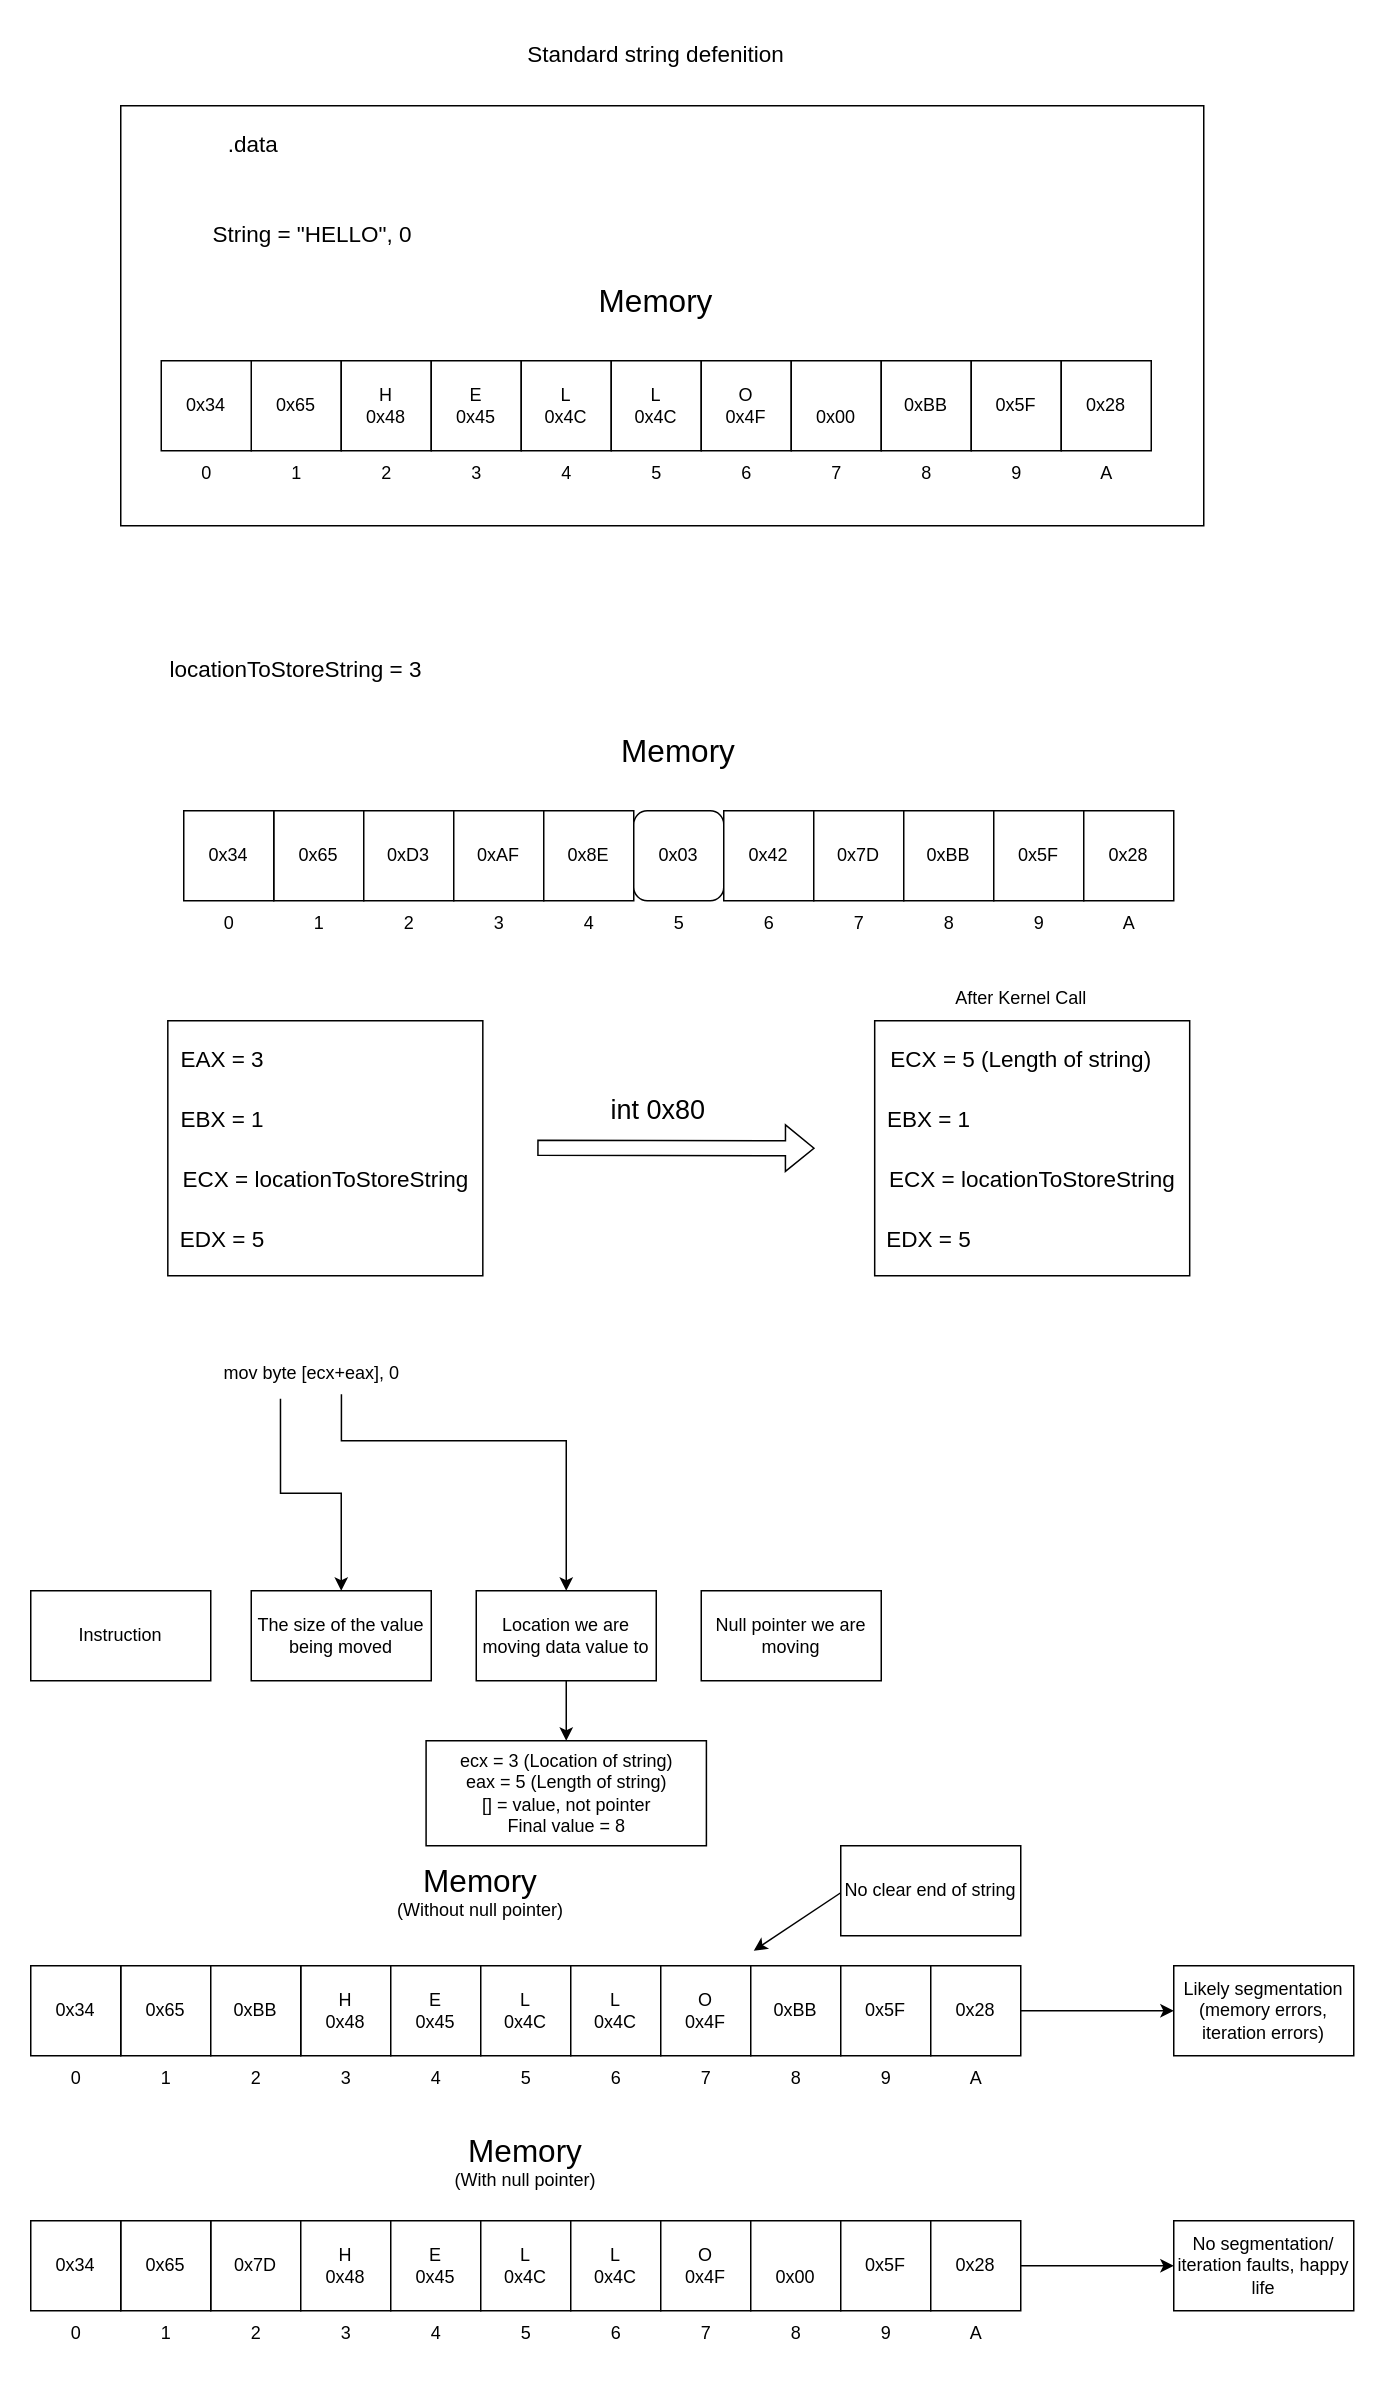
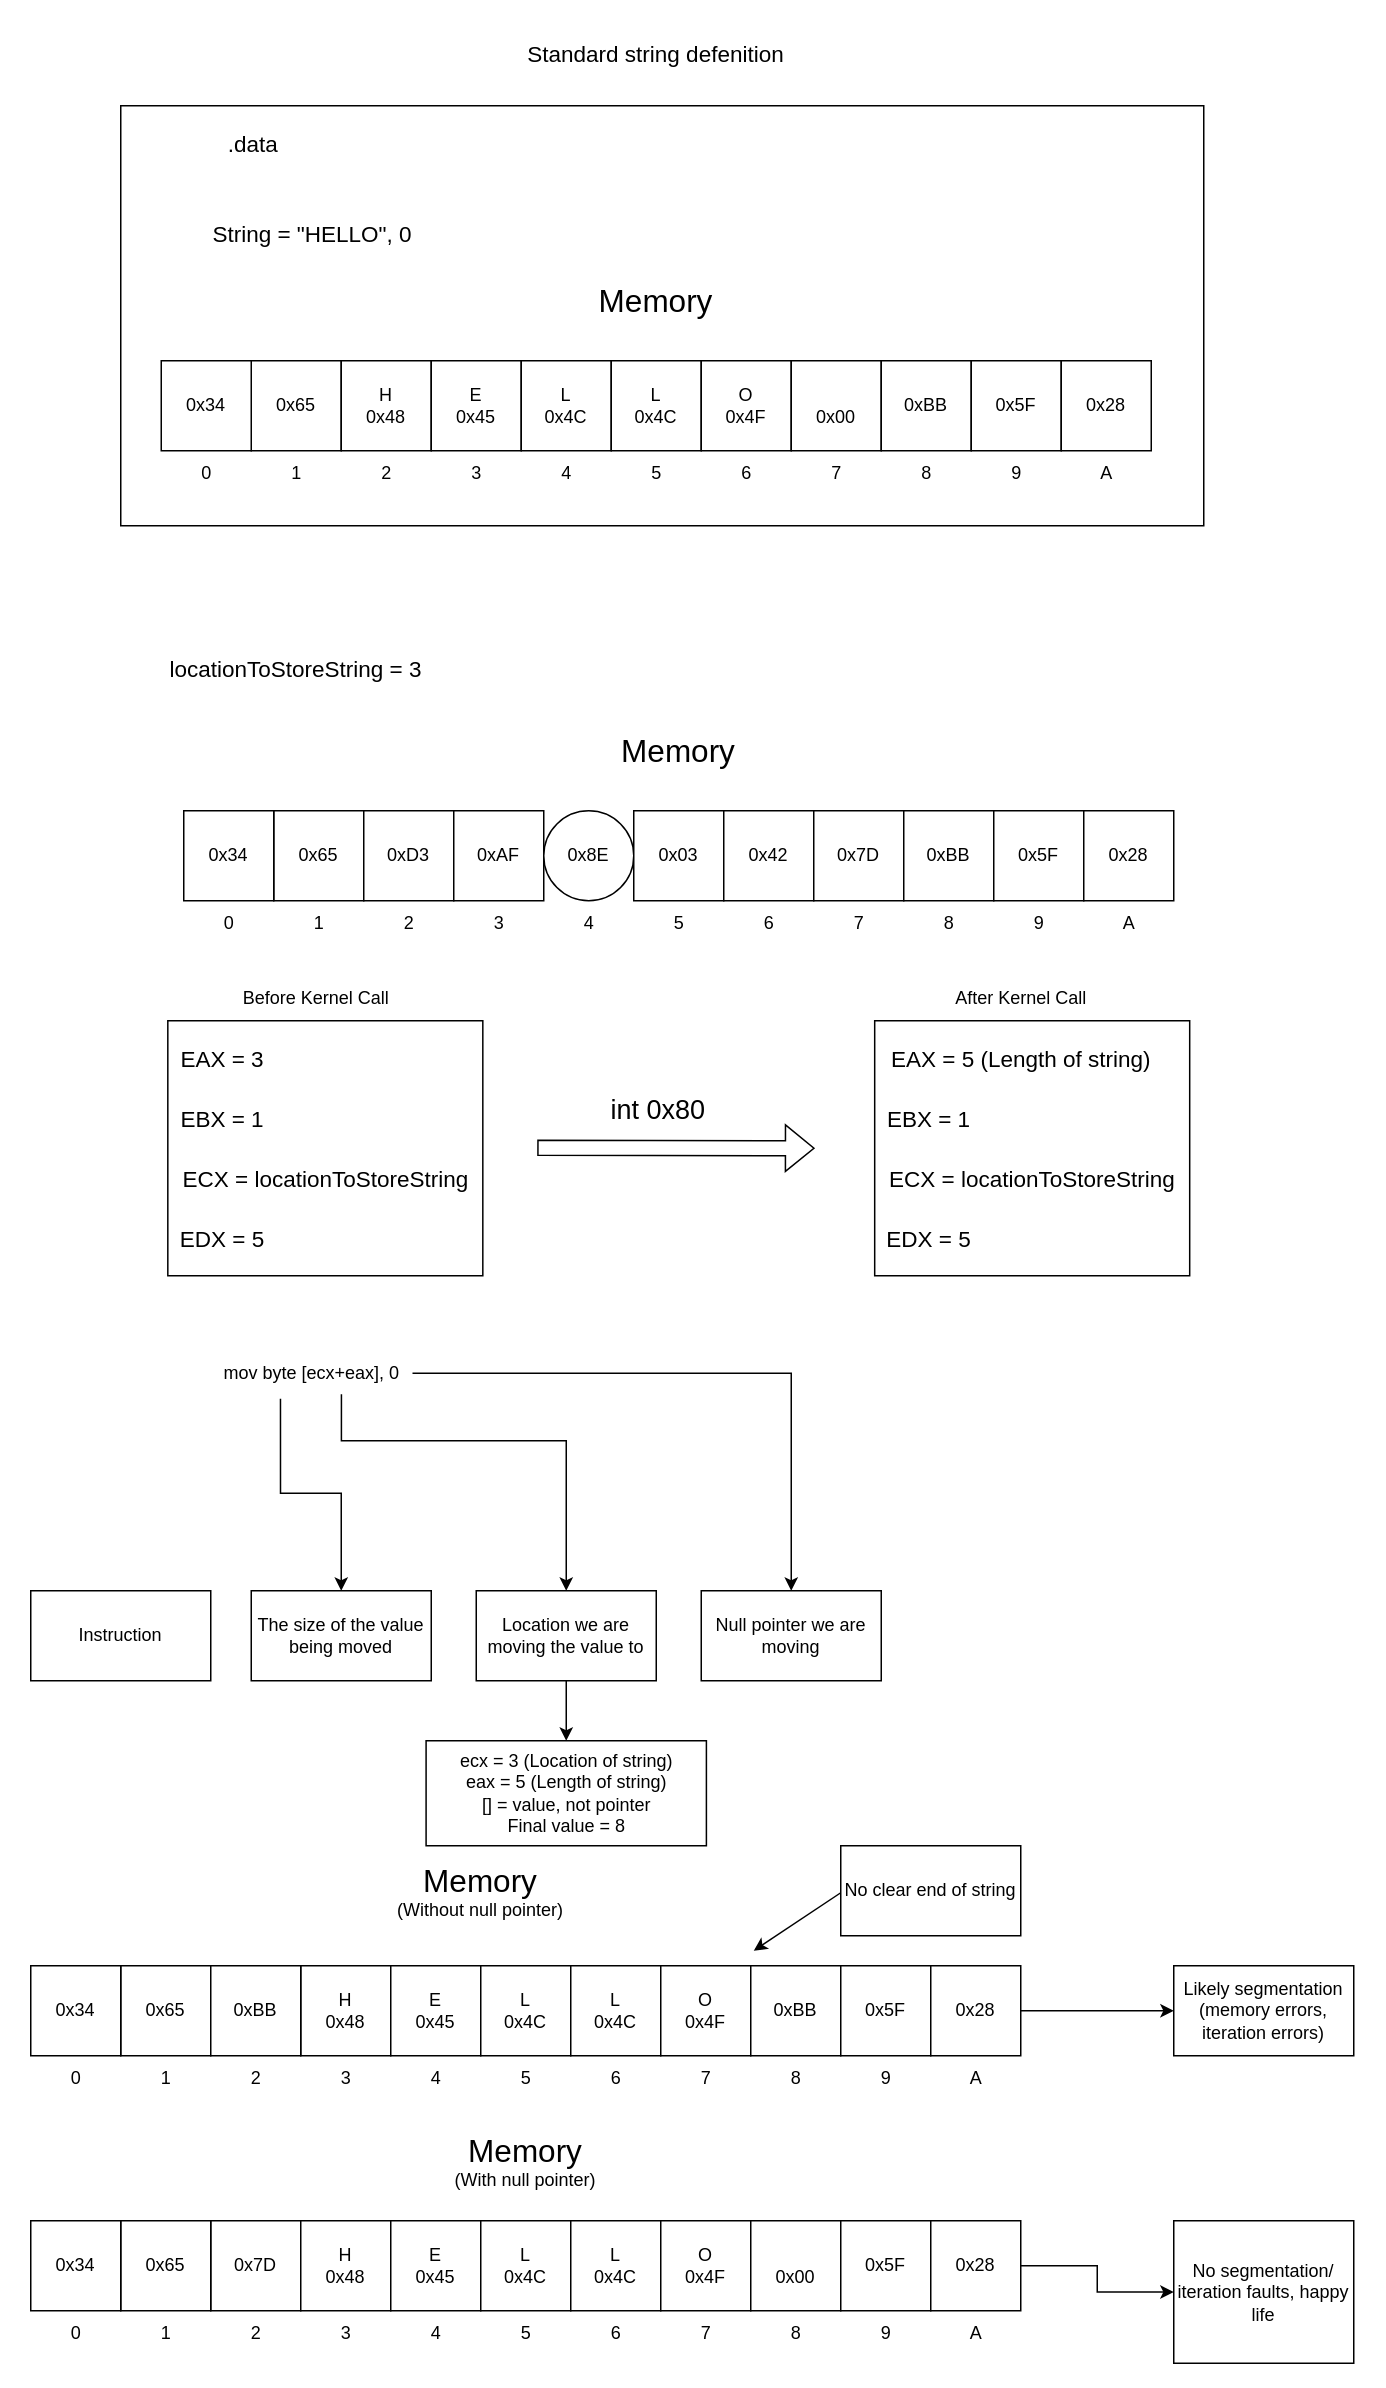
node "0x8E": shape rectangle -> ellipse
node "0x03": shape rounded rectangle -> rectangle
node "Before Kernel Call": added
node "ECX = 5 (Length of string)": label "ECX = 5 (Length of string)" -> "EAX = 5 (Length of string)"
edge "mov byte [ecx+eax], 0" -> "Null pointer we are moving": added
node "Location we are moving data value to": label "Location we are moving data value to" -> "Location we are moving the value to"
node "No segmentation/ iteration faults, happy life": size 180x90 -> 180x143
